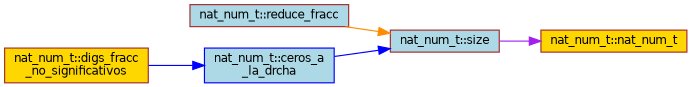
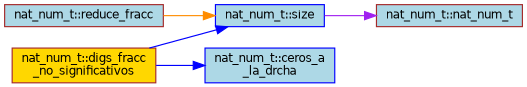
node "nat_num_t::size": color brown -> blue
node "nat_num_t::nat_num_t": fillcolor gold -> lightblue
edge "nat_num_t::ceros_a _la_drcha" -> "nat_num_t::size": now "nat_num_t::digs_fracc _no_significativos" -> "nat_num_t::size"
